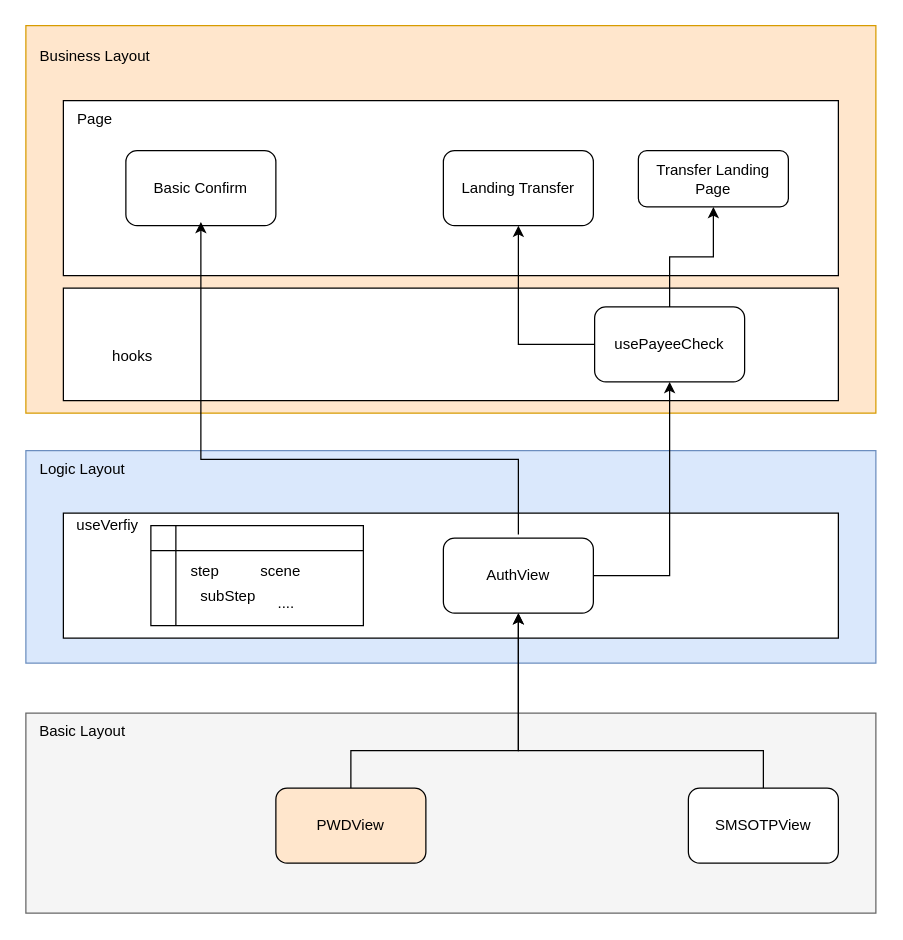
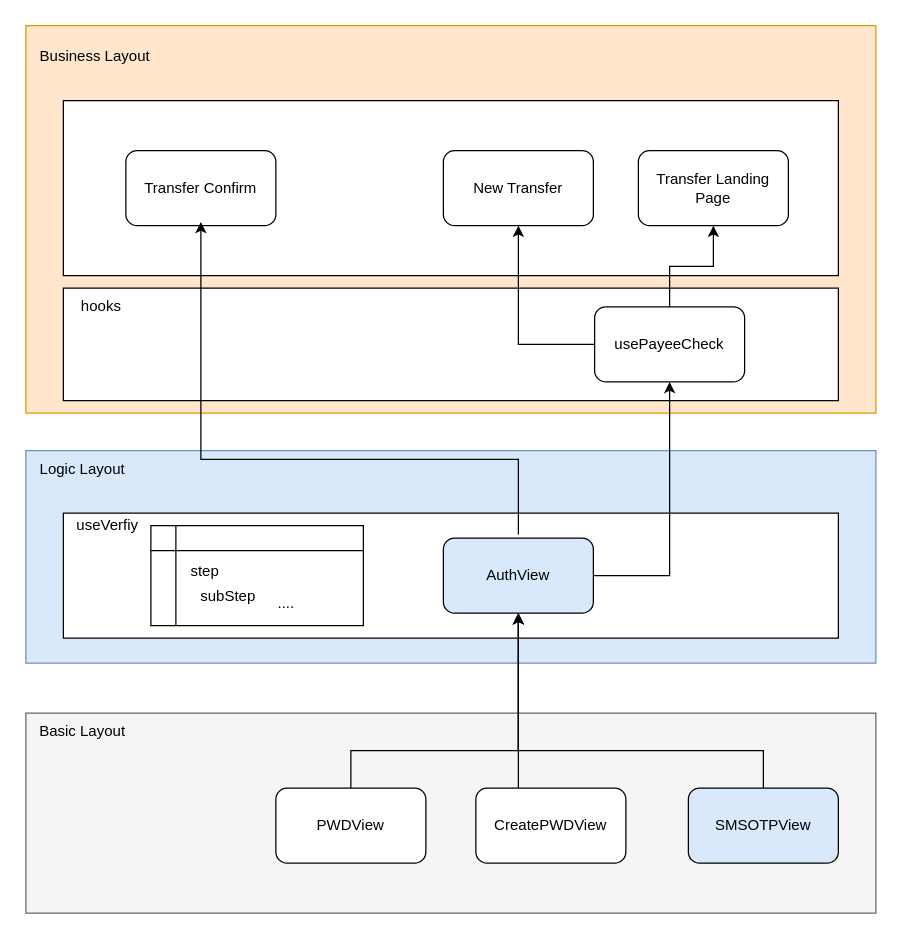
node "Page": removed
node "Transfer Landing Page": size 150x56 -> 150x75
node "Basic Confirm": label "Basic Confirm" -> "Transfer Confirm"
node "Landing Transfer": label "Landing Transfer" -> "New Transfer"
node "hooks": moved (132, 357) -> (101, 307)
node "scene": removed
node "AuthView": fillcolor #ffffff -> #dae8fc
edge "CreatePWDView" -> "AuthView": added
node "PWDView": fillcolor #ffe6cc -> #ffffff
node "CreatePWDView": added
node "SMSOTPView": fillcolor #ffffff -> #dae8fc
